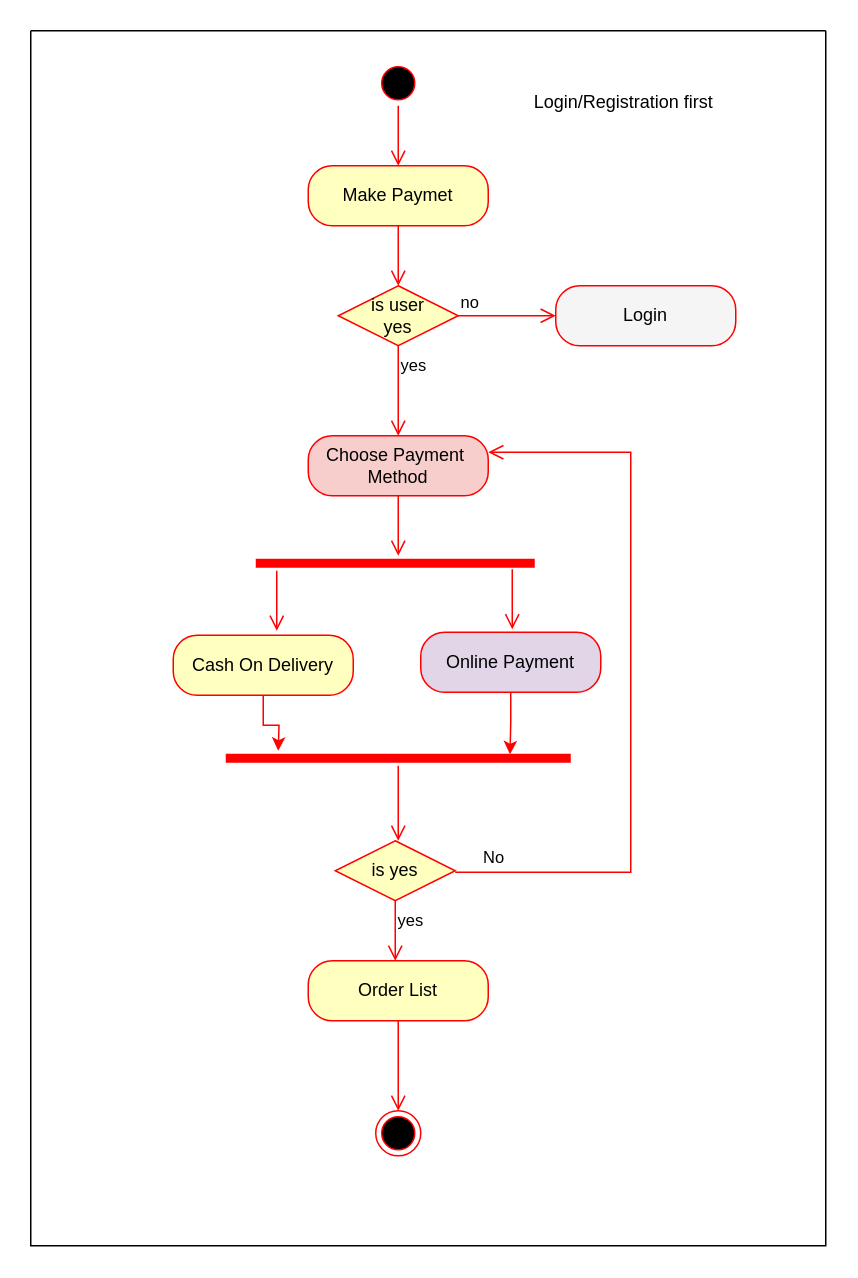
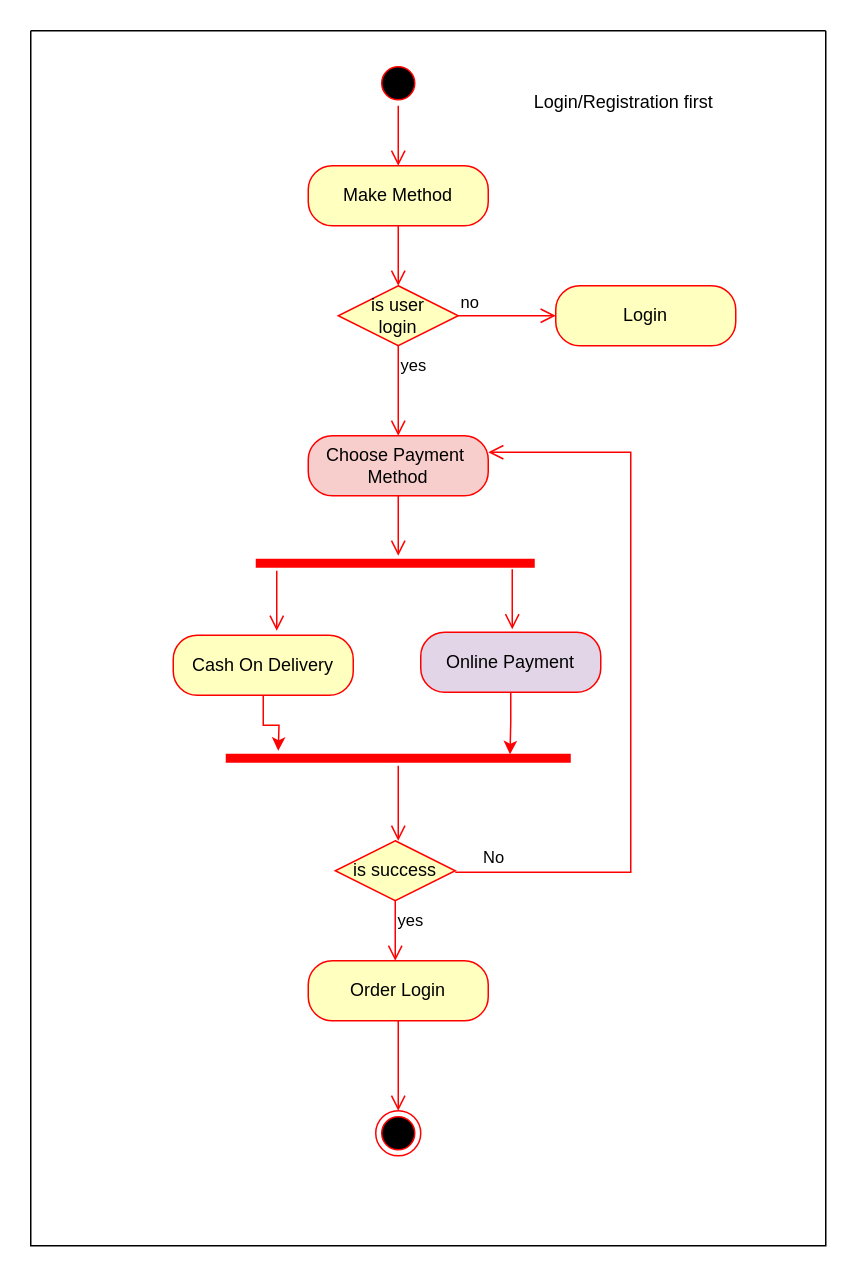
node "Make Paymet": label "Make Paymet" -> "Make Method"
node "is user yes": label "is user yes" -> "is user login"
node "Login": fillcolor #f5f5f5 -> #ffffc0
node "is yes": label "is yes" -> "is success"
node "Order List": label "Order List" -> "Order Login"
